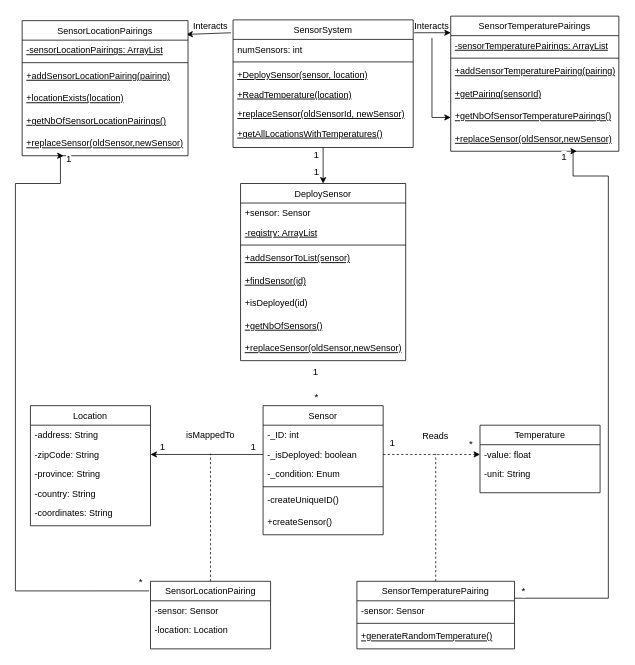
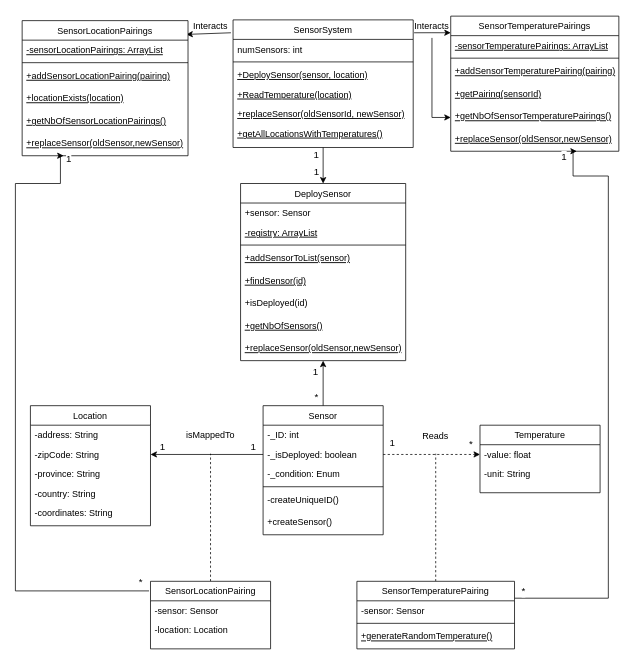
edge "Sensor" -> "DeploySensor": added
